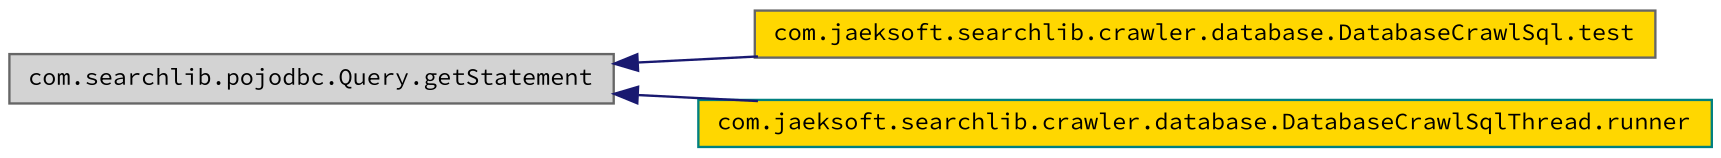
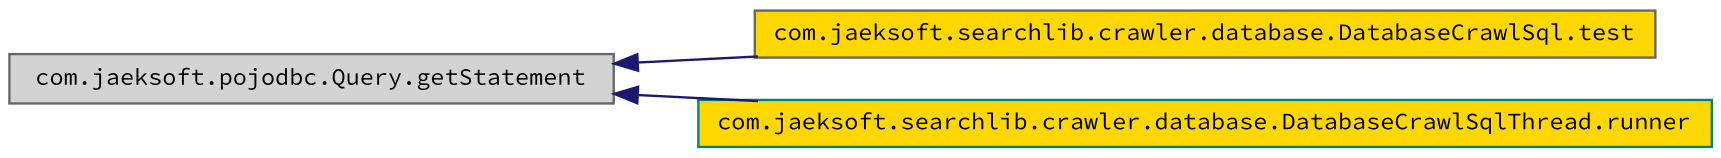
node "com.searchlib.pojodbc.Query.getStatement": label "com.searchlib.pojodbc.Query.getStatement" -> "com.jaeksoft.pojodbc.Query.getStatement"
